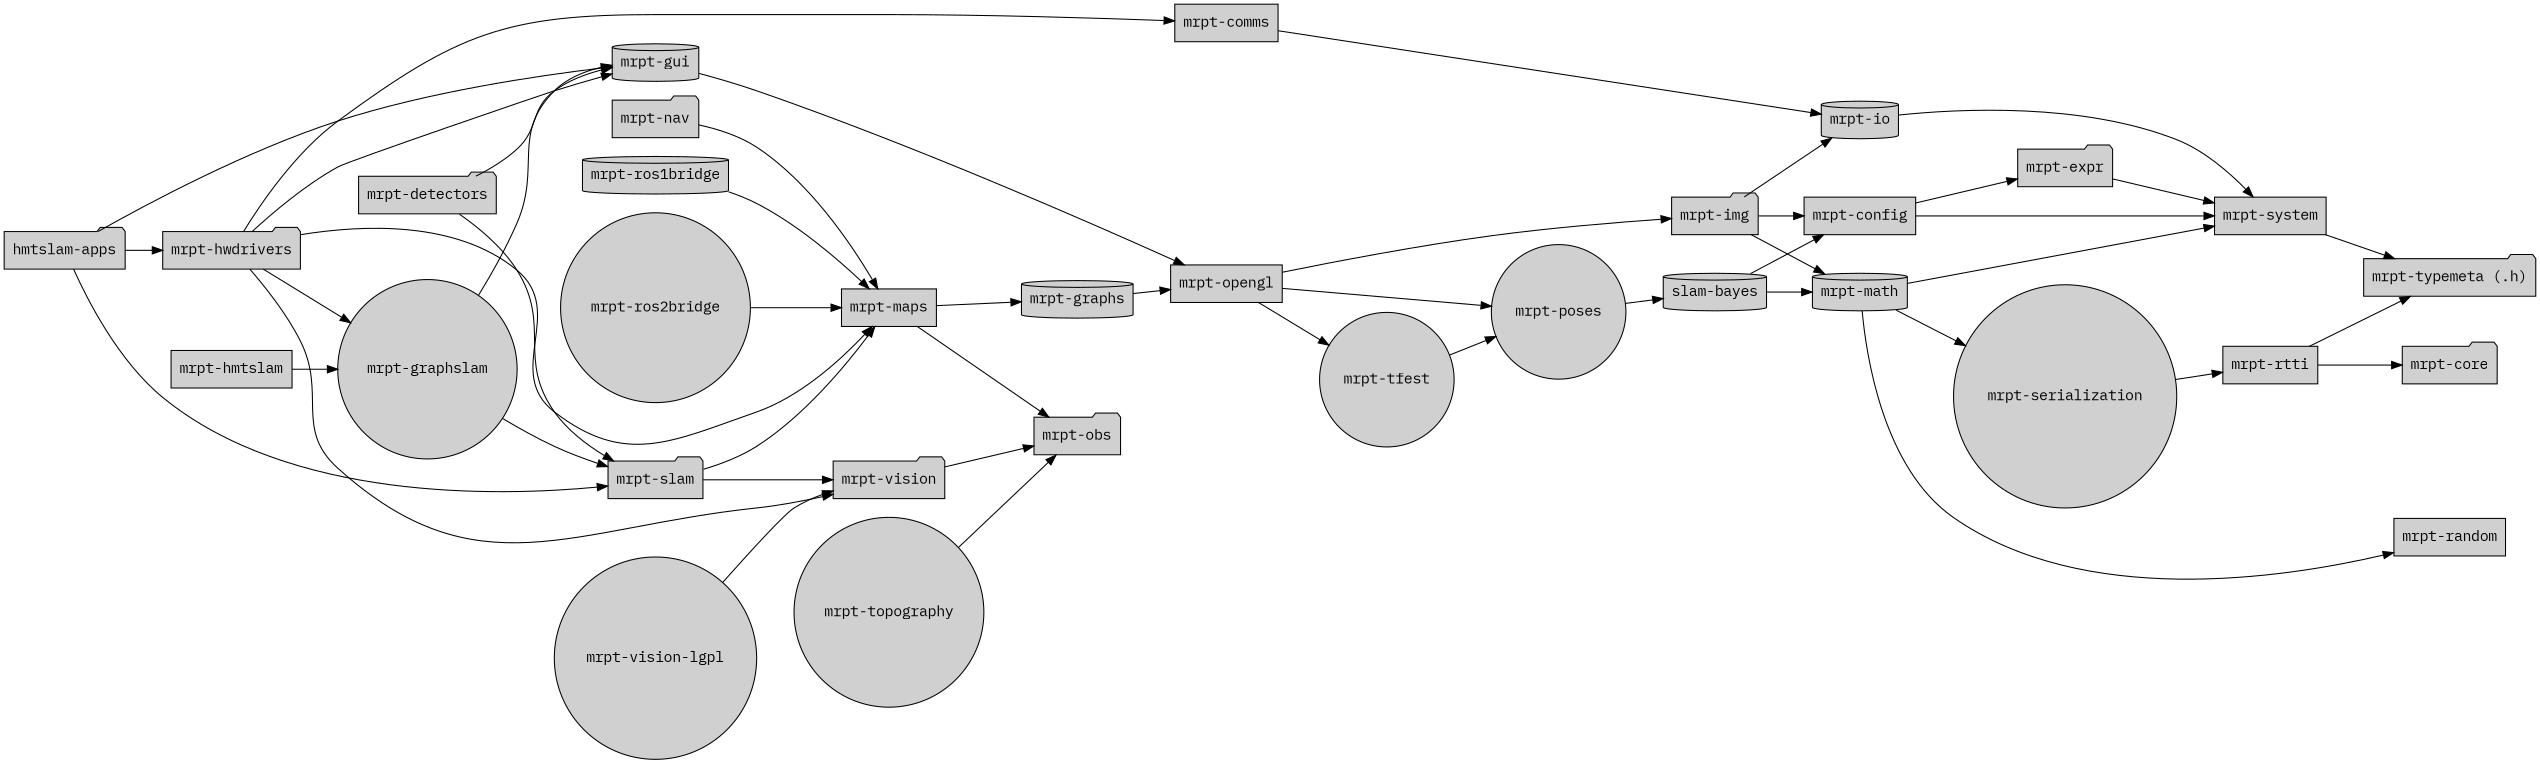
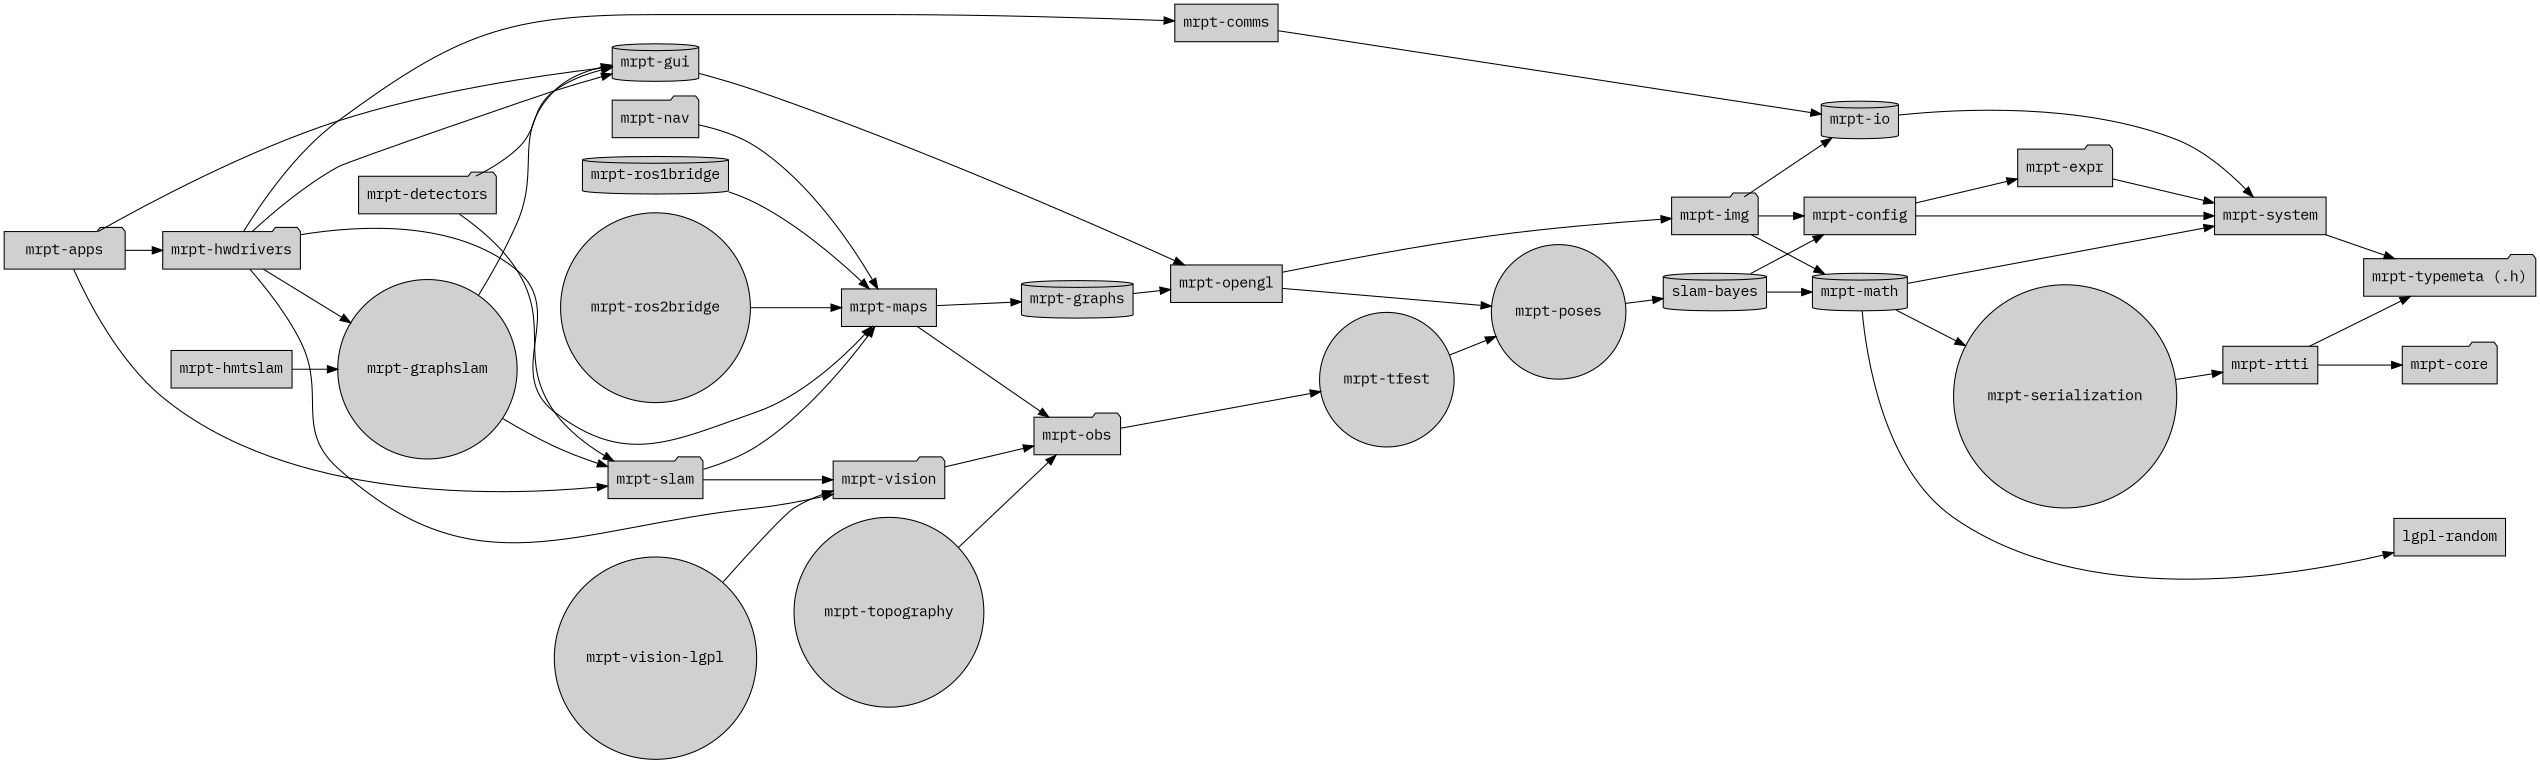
node "hmtslam-apps": label "hmtslam-apps" -> "mrpt-apps"
edge "mrpt-opengl" -> "mrpt-tfest": now "mrpt-obs" -> "mrpt-tfest"
node "mrpt-random": label "mrpt-random" -> "lgpl-random"
